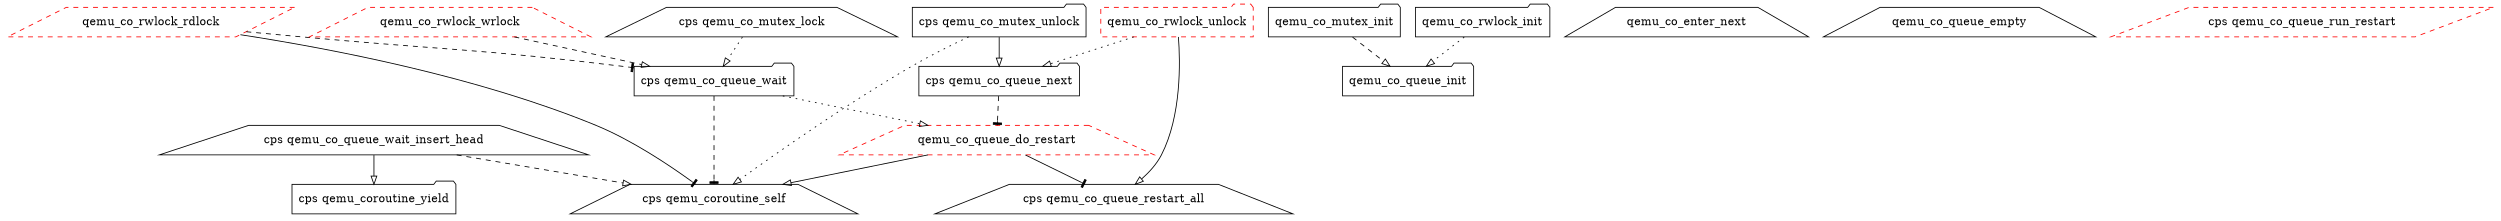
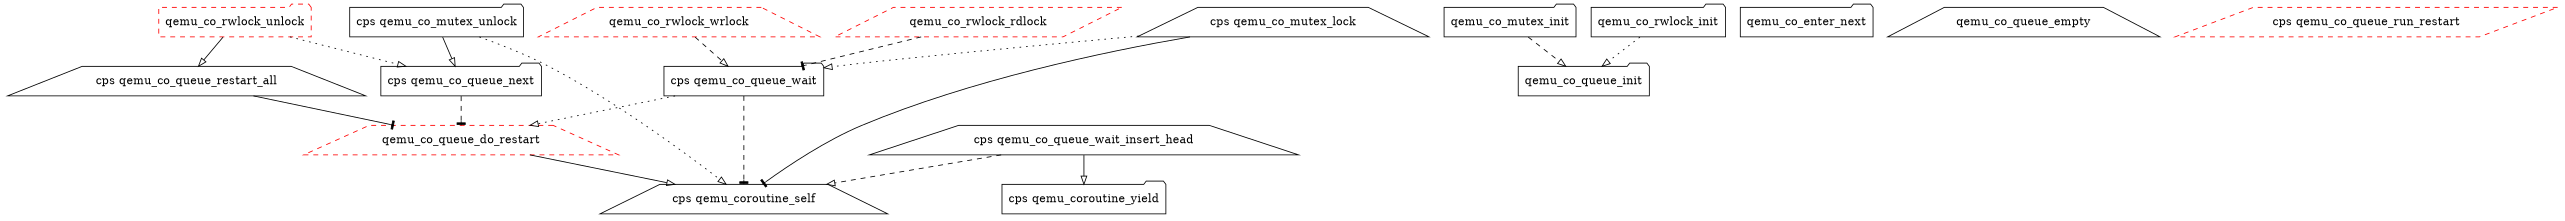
node "qemu_co_enter_next": shape trapezium -> folder
edge "qemu_co_rwlock_rdlock" -> "cps qemu_coroutine_self": now "cps qemu_co_mutex_lock" -> "cps qemu_coroutine_self"
edge "qemu_co_queue_do_restart" -> "cps qemu_co_queue_restart_all": reversed
